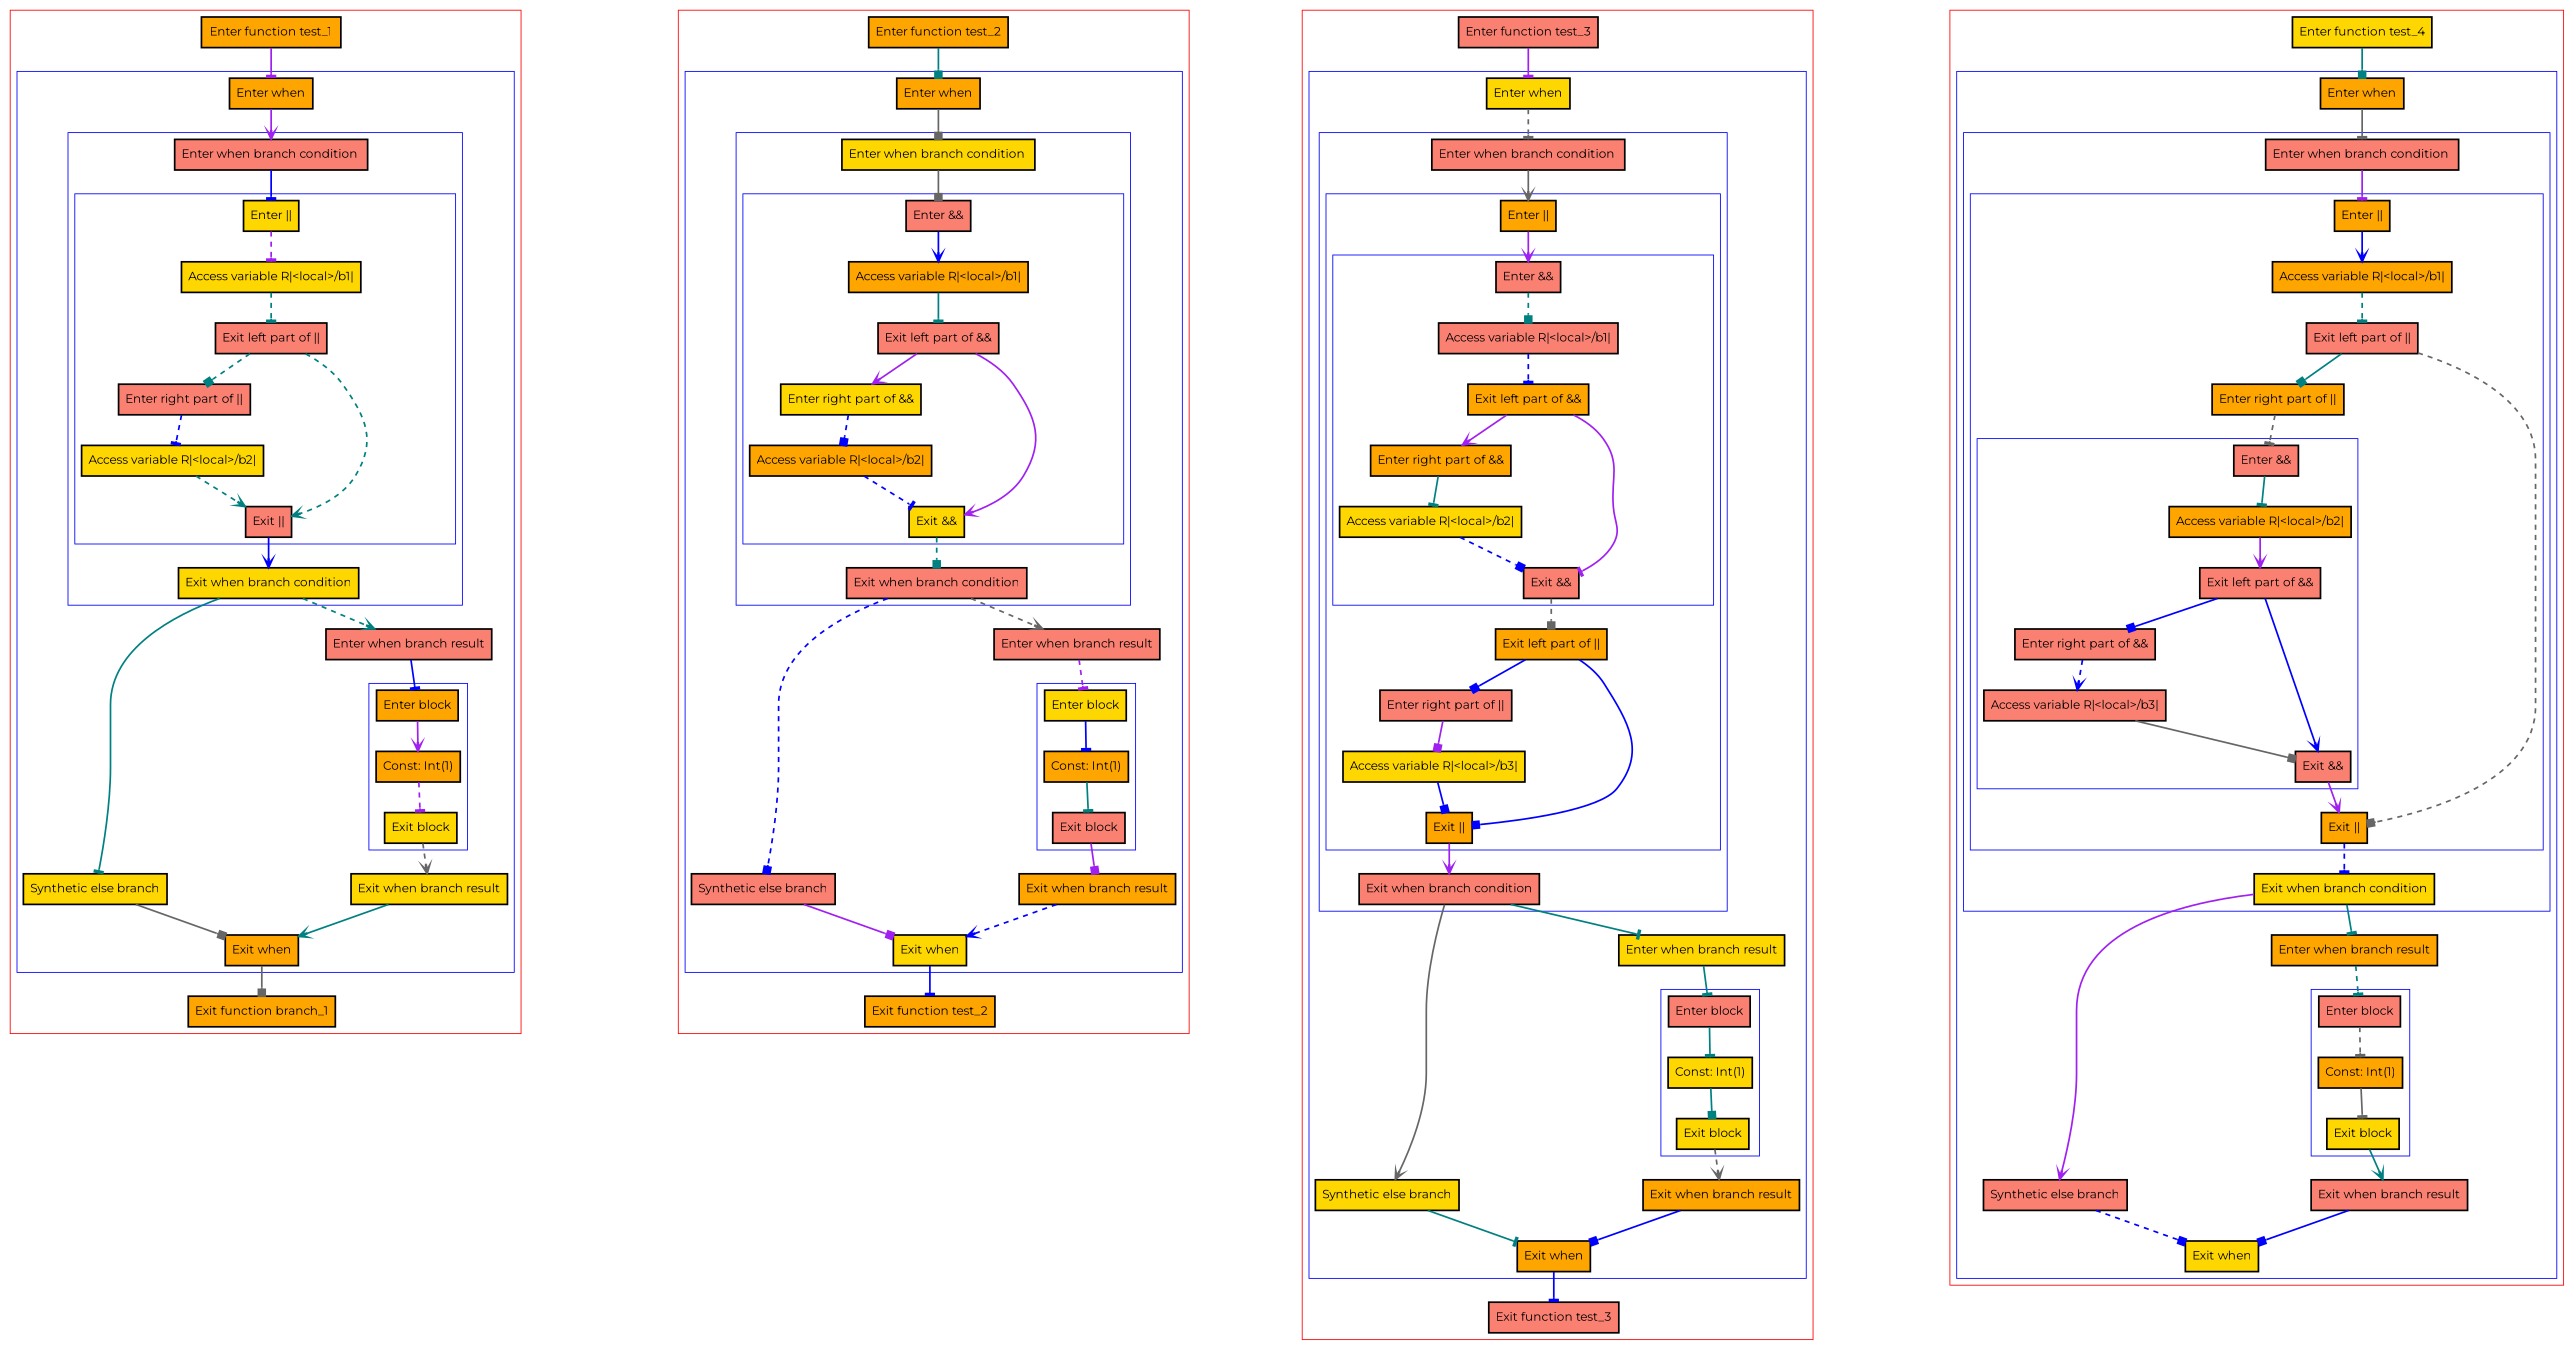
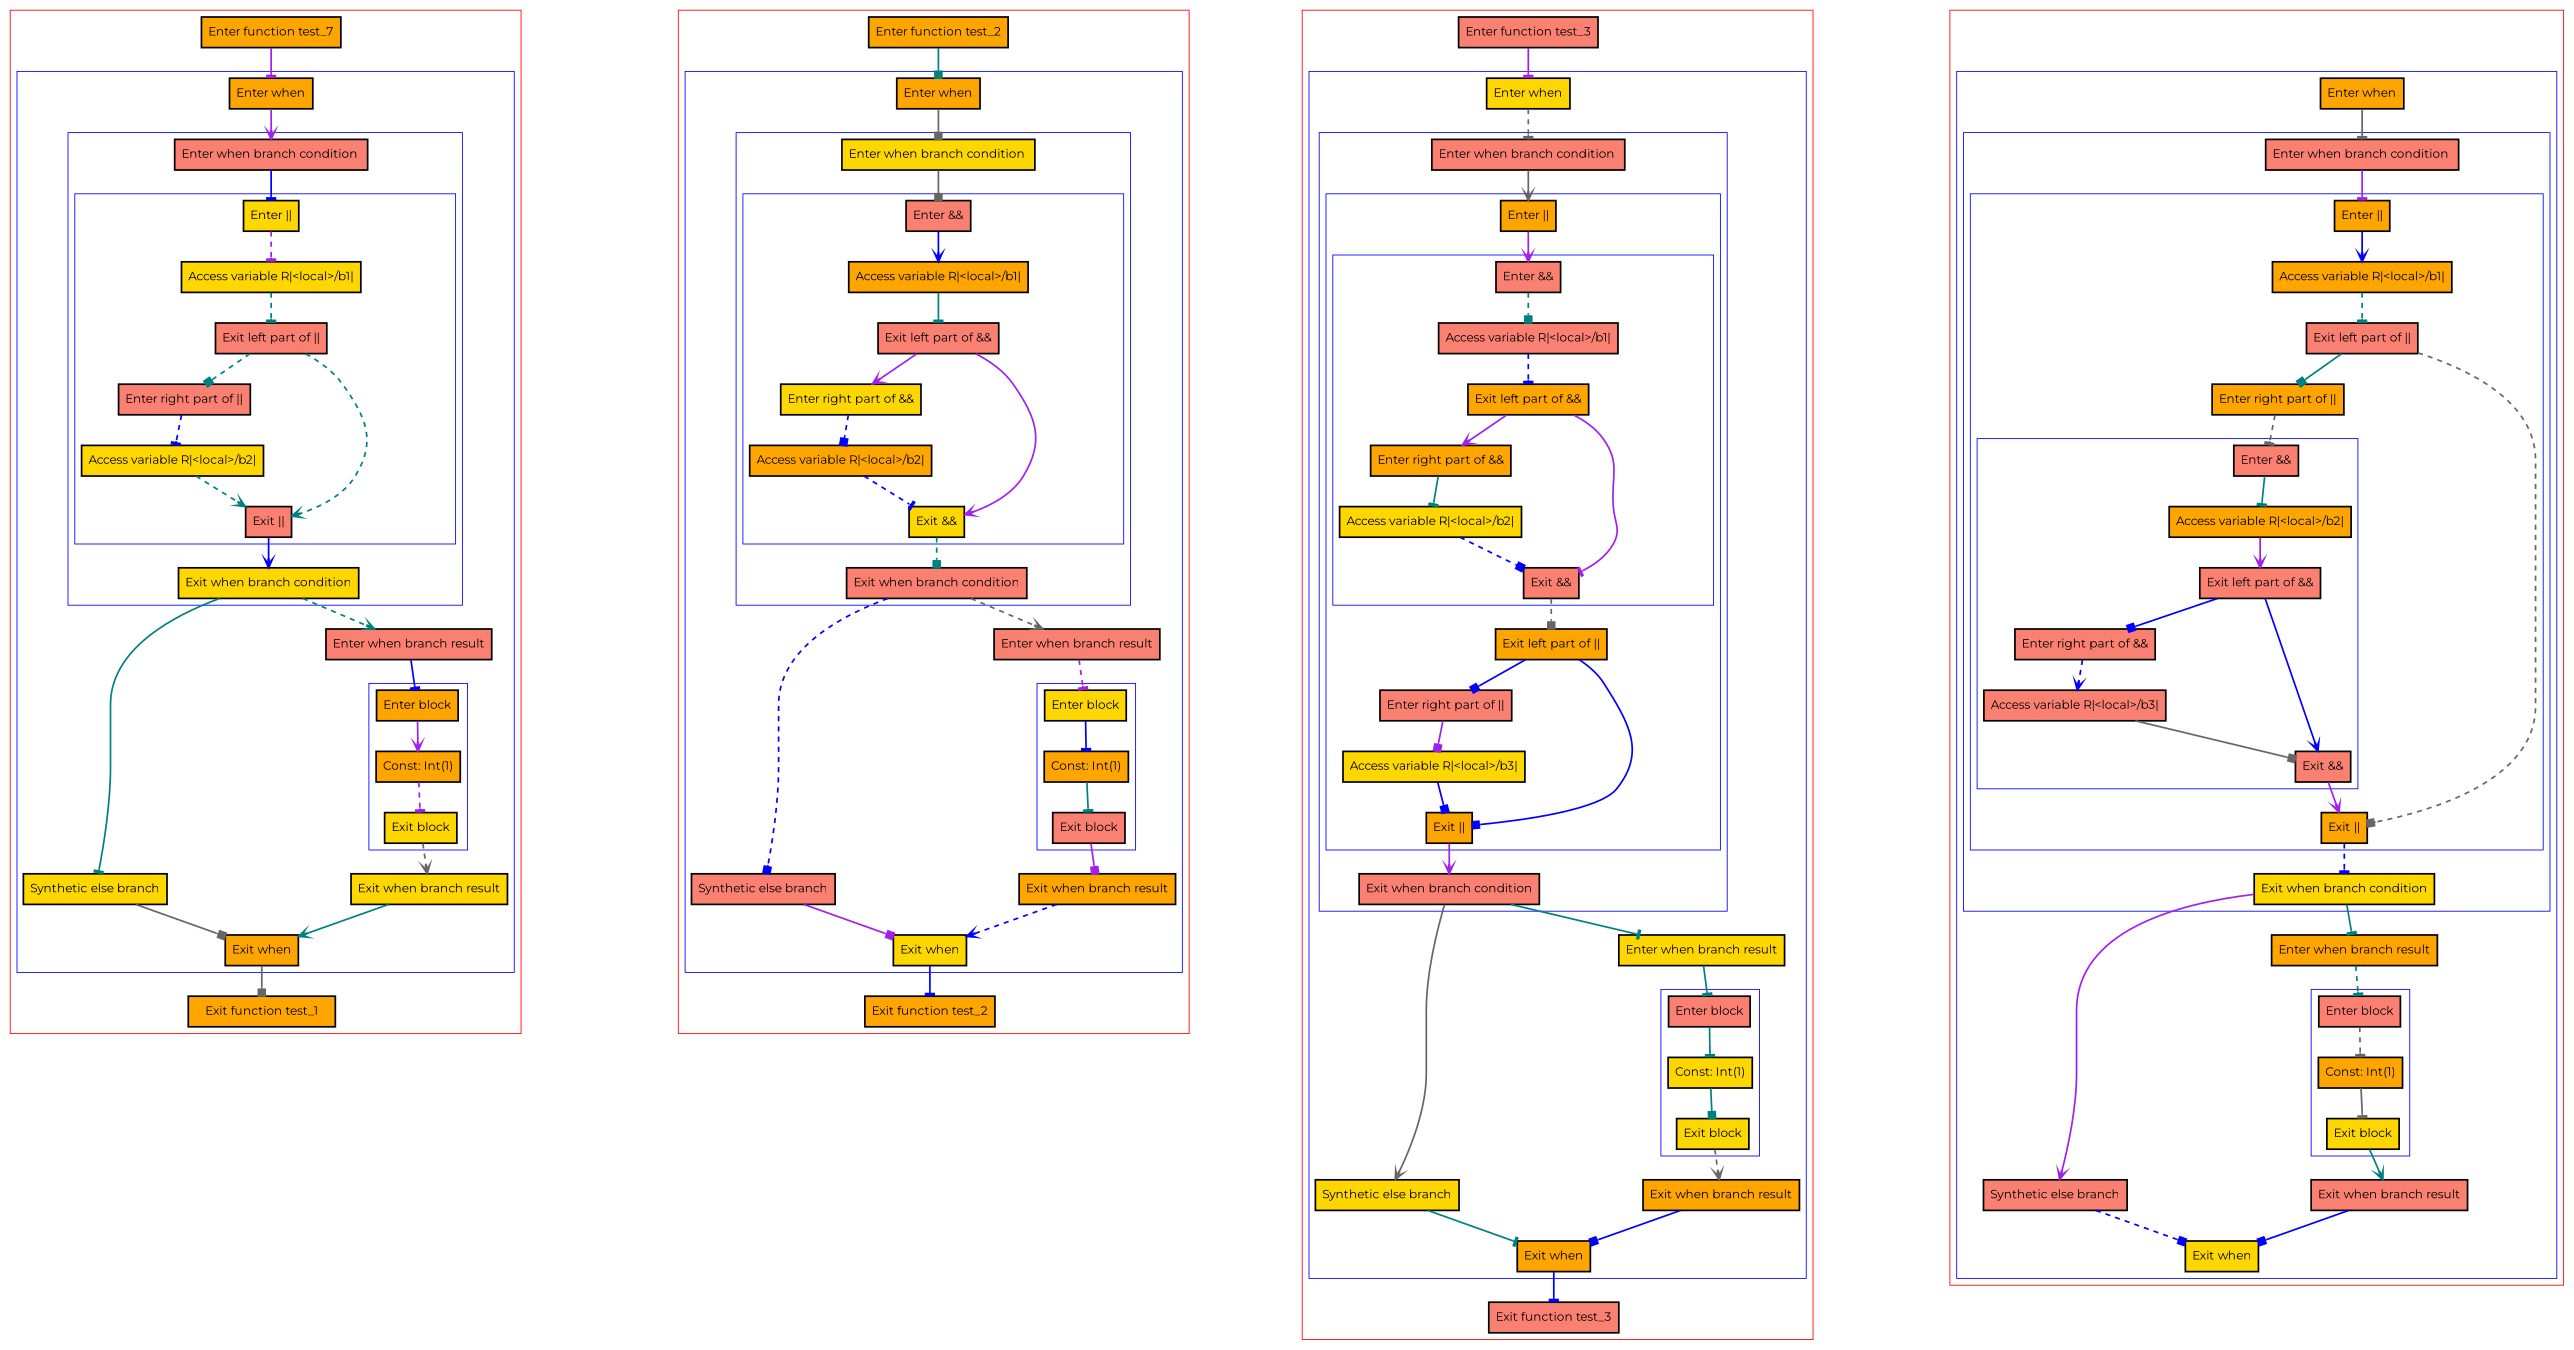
node "Enter function test_1": label "Enter function test_1" -> "Enter function test_7"
node "Enter function test_4": removed
node "Exit function branch_1": label "Exit function branch_1" -> "Exit function test_1"
